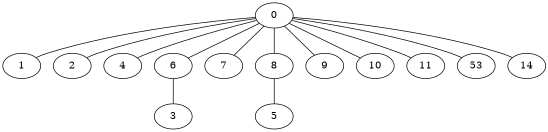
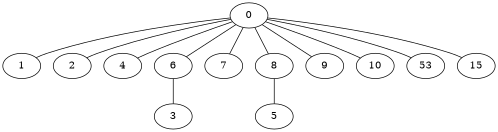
node "11": removed
node "14": label "14" -> "15"
